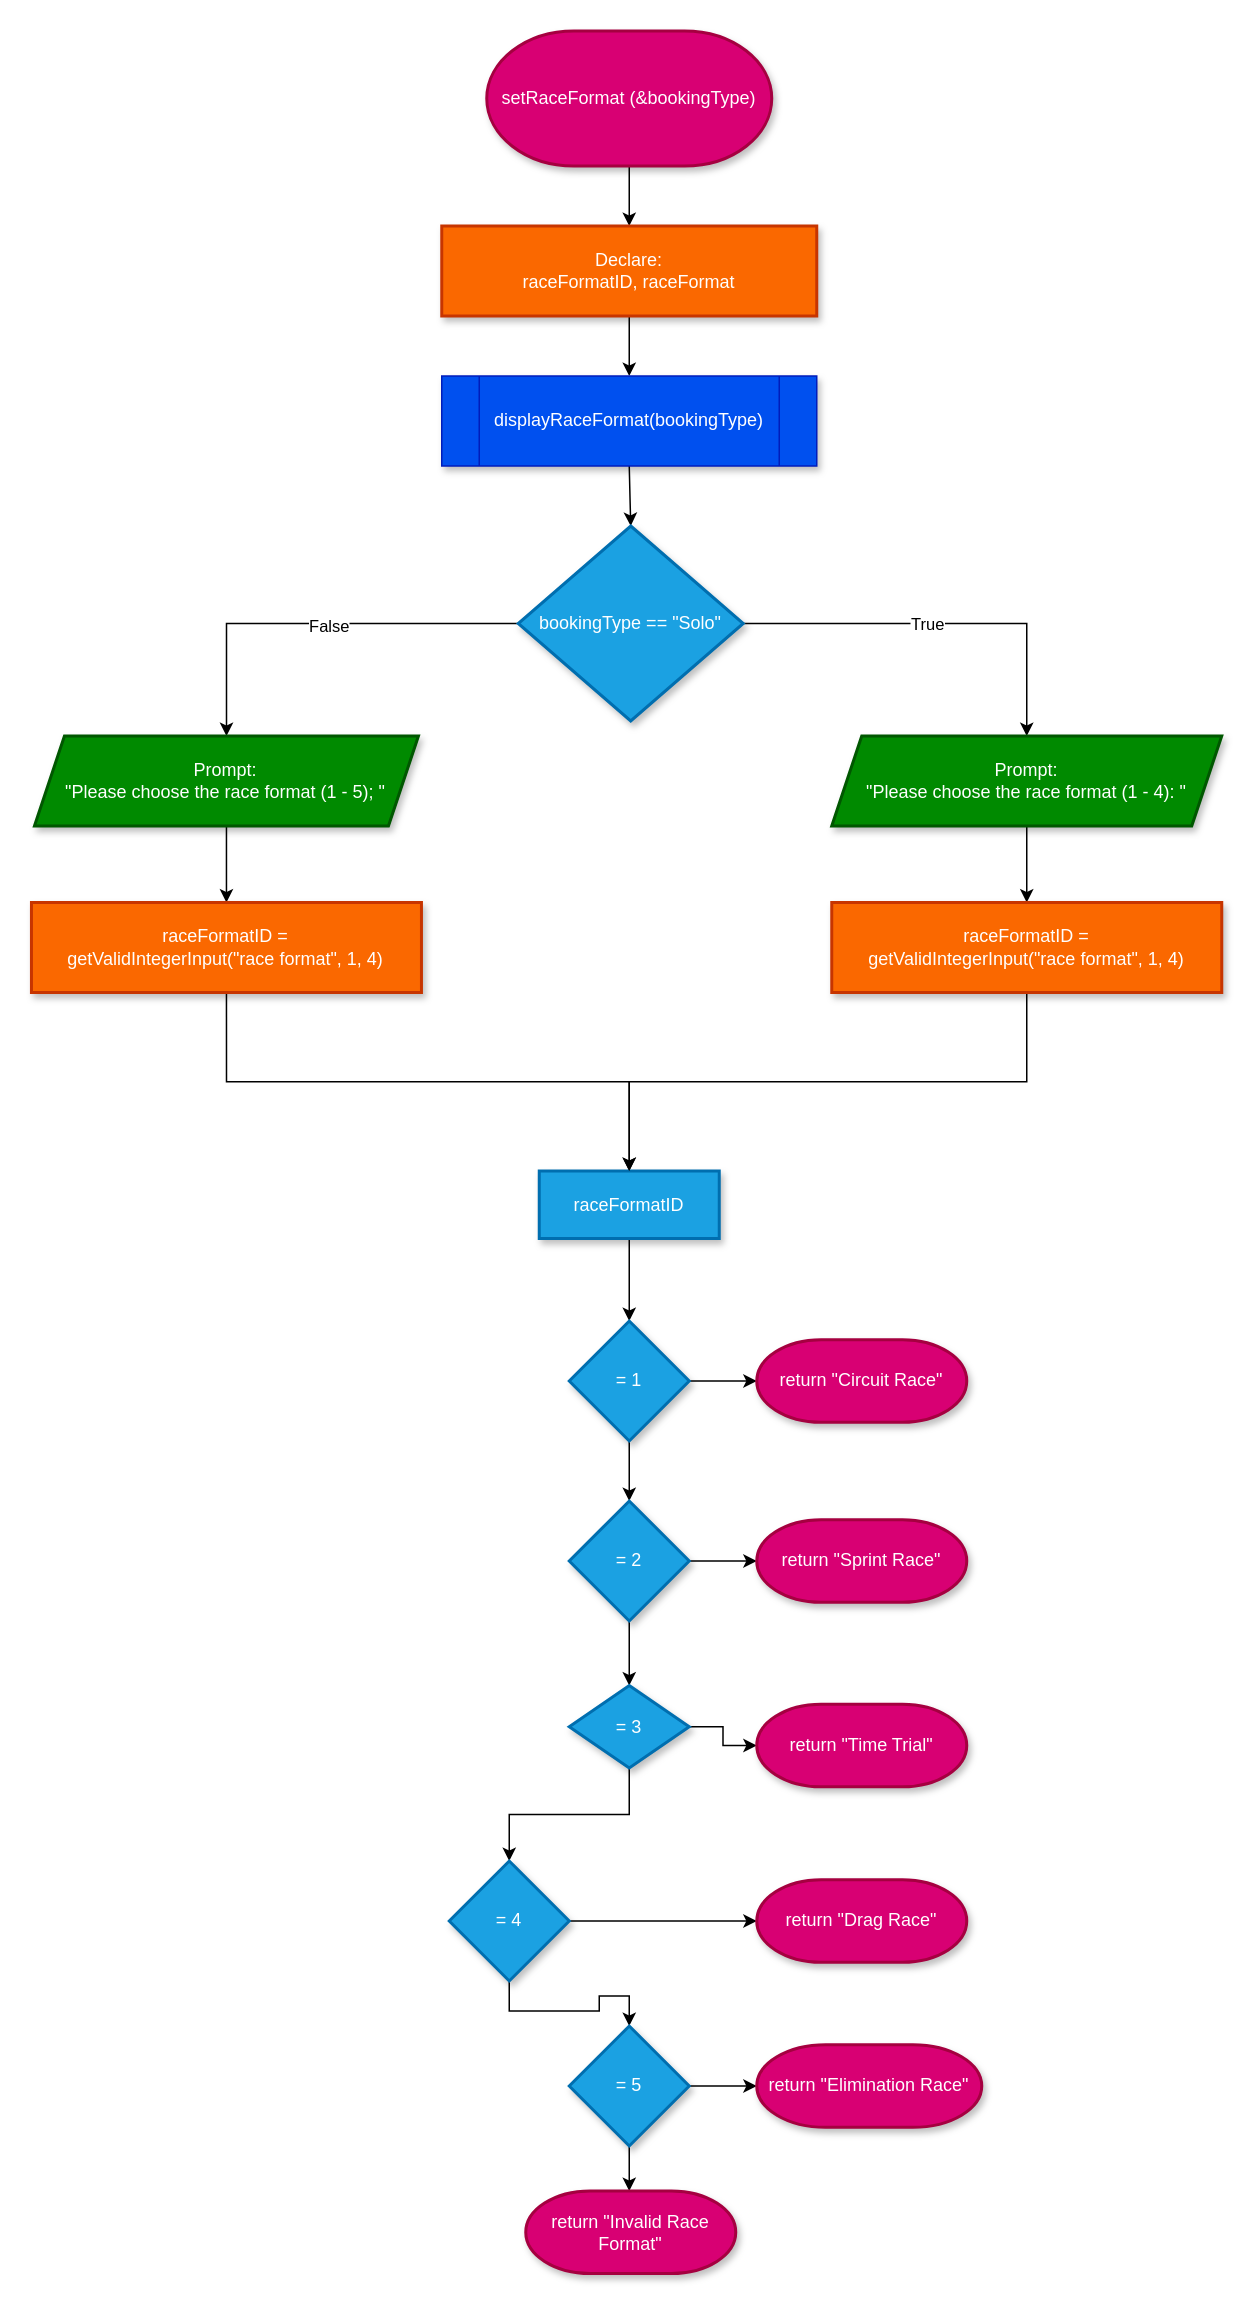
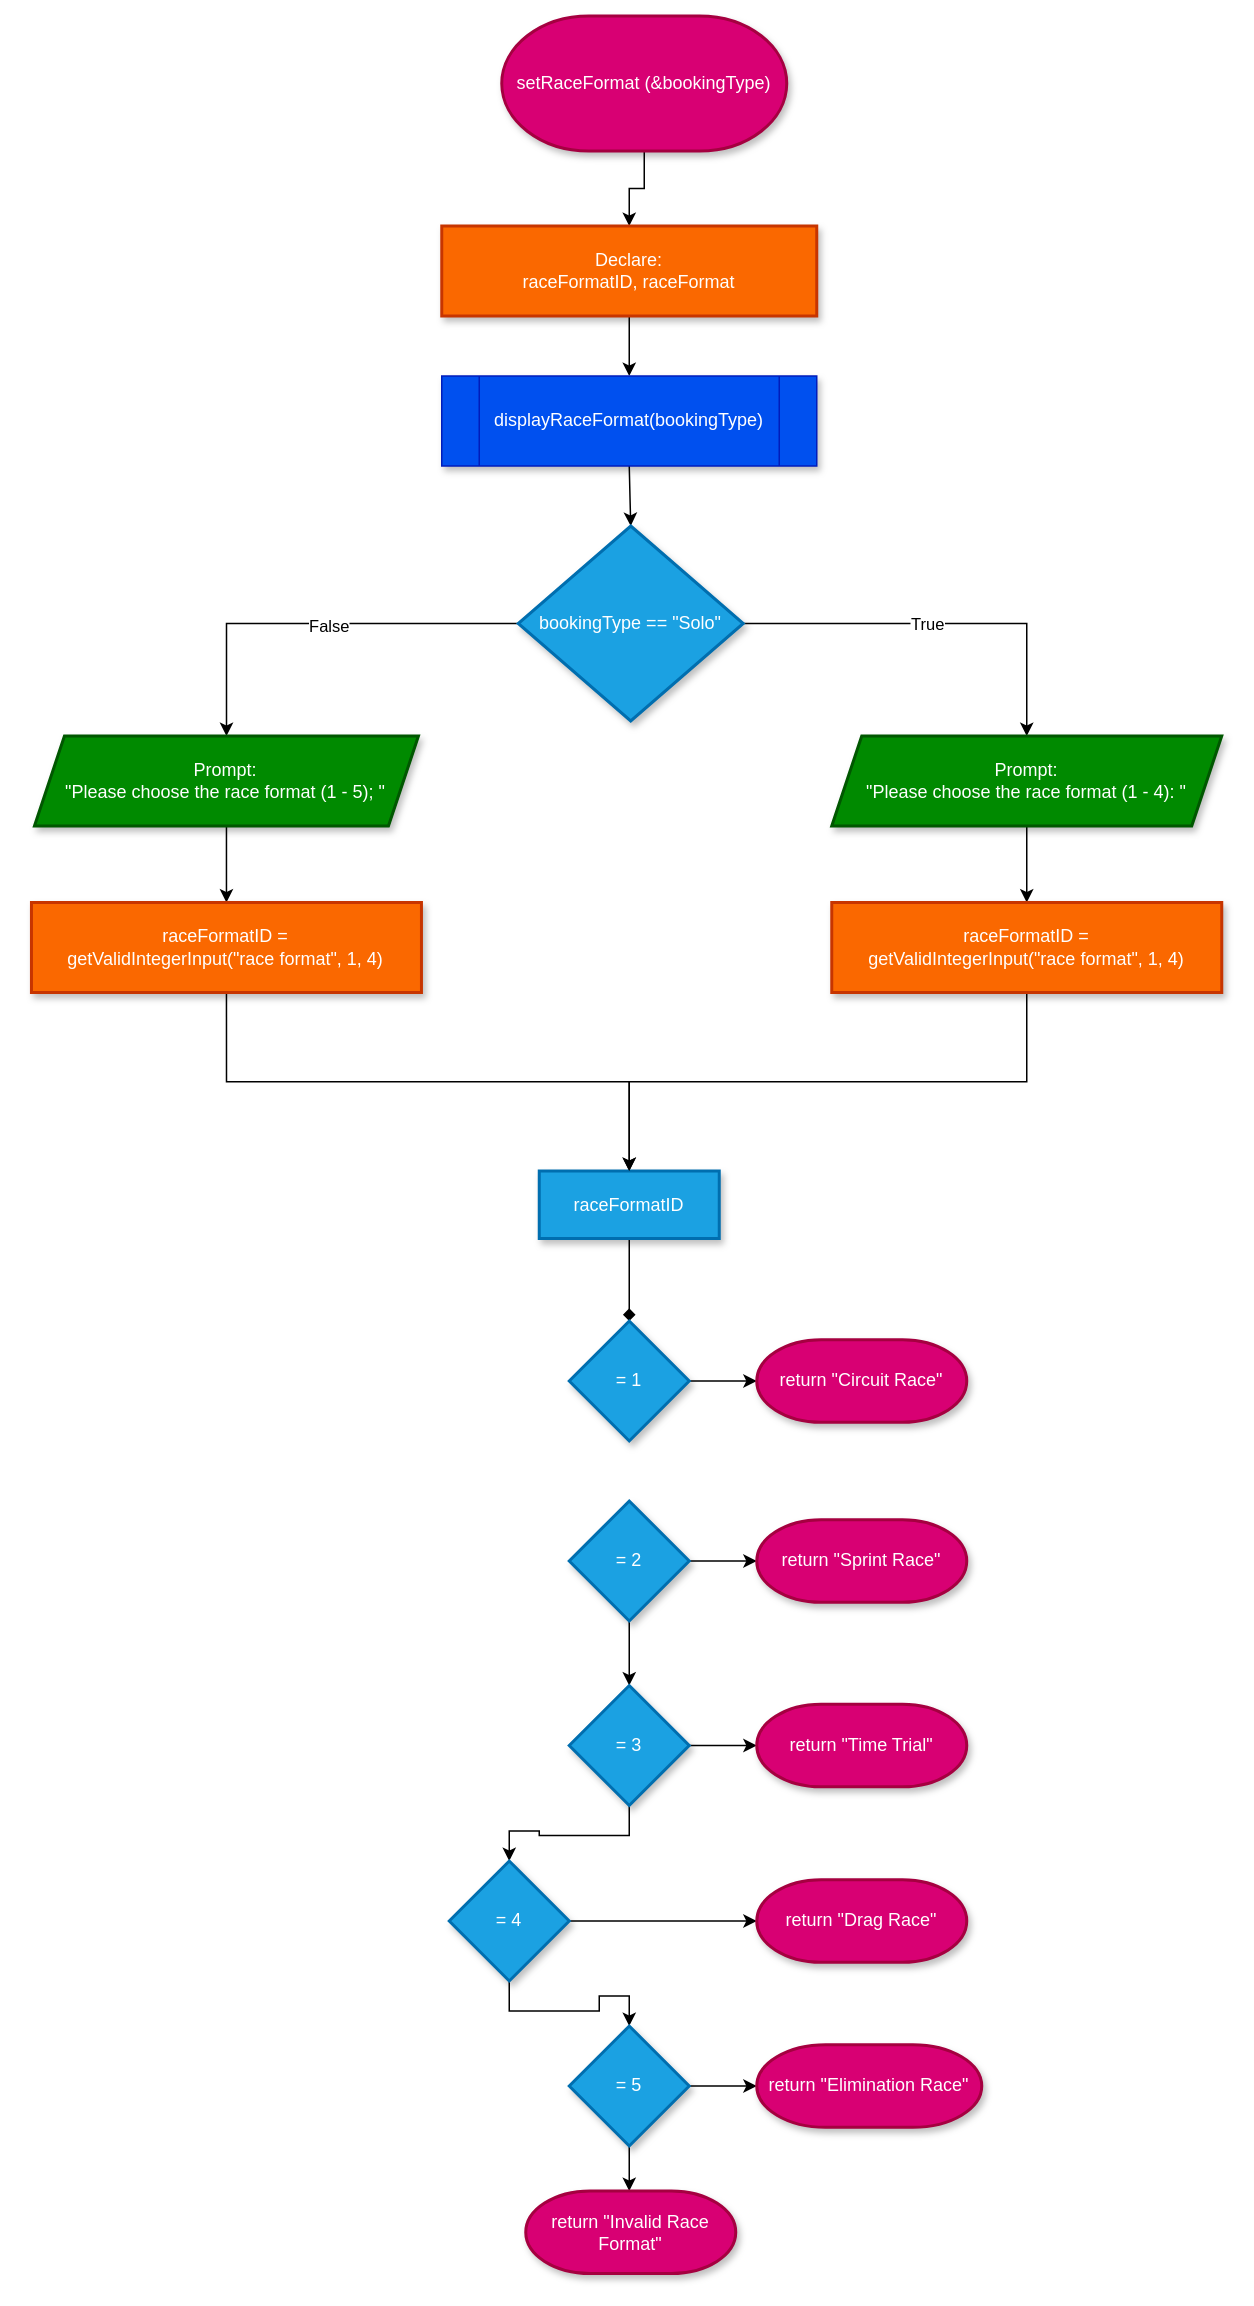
node "setRaceFormat (&bookingType)": moved (629, 98) -> (644, 83)
edge "raceFormatID" -> "= 1": arrowhead classic -> diamond
edge "= 1" -> "= 2": removed
node "= 3": size 120x83 -> 120x120
